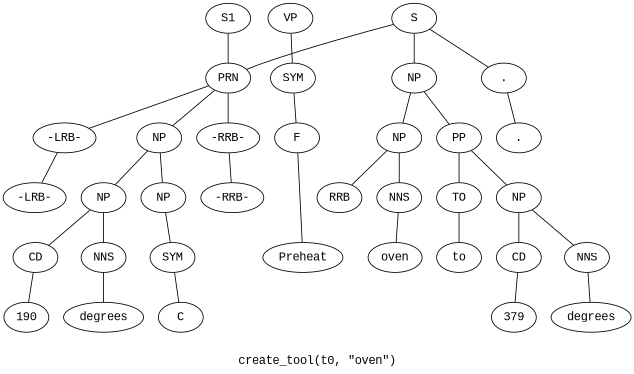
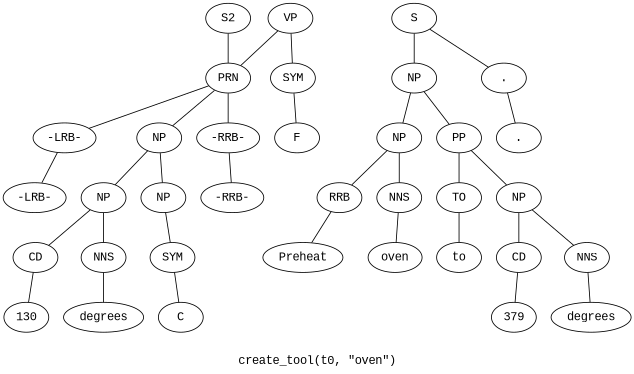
node "S1": label "S1" -> "S2"
edge "S" -- "PRN": now "VP" -- "PRN"
edge "F" -- "Preheat": now "RRB" -- "Preheat"
node "190": label "190" -> "130"
